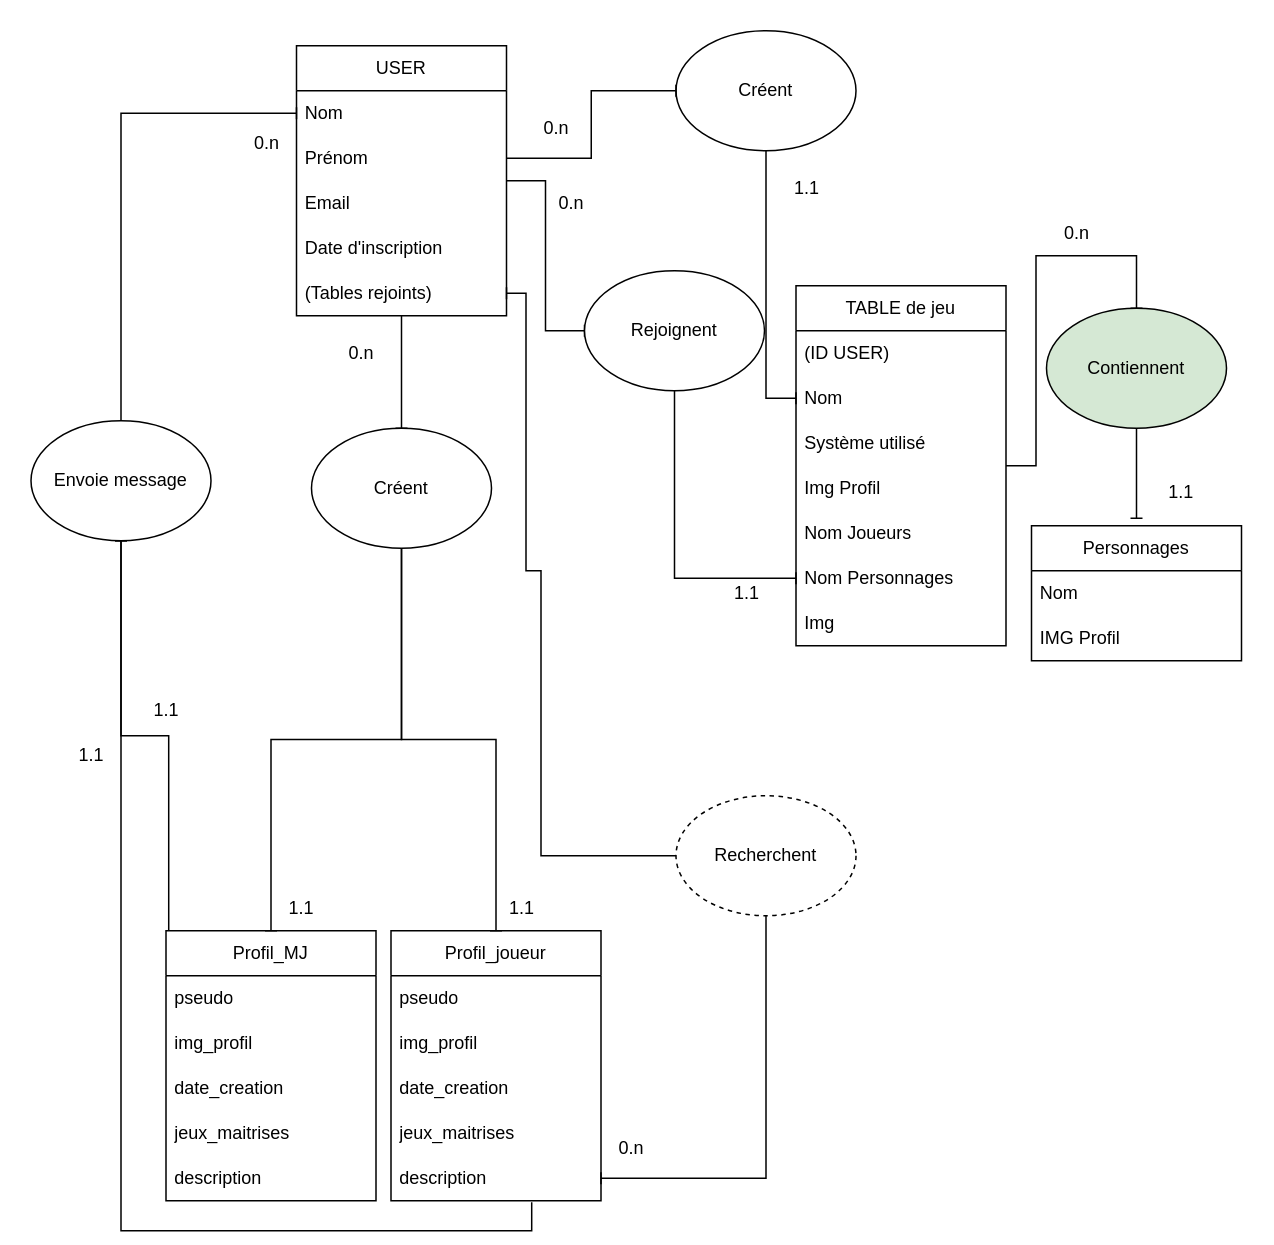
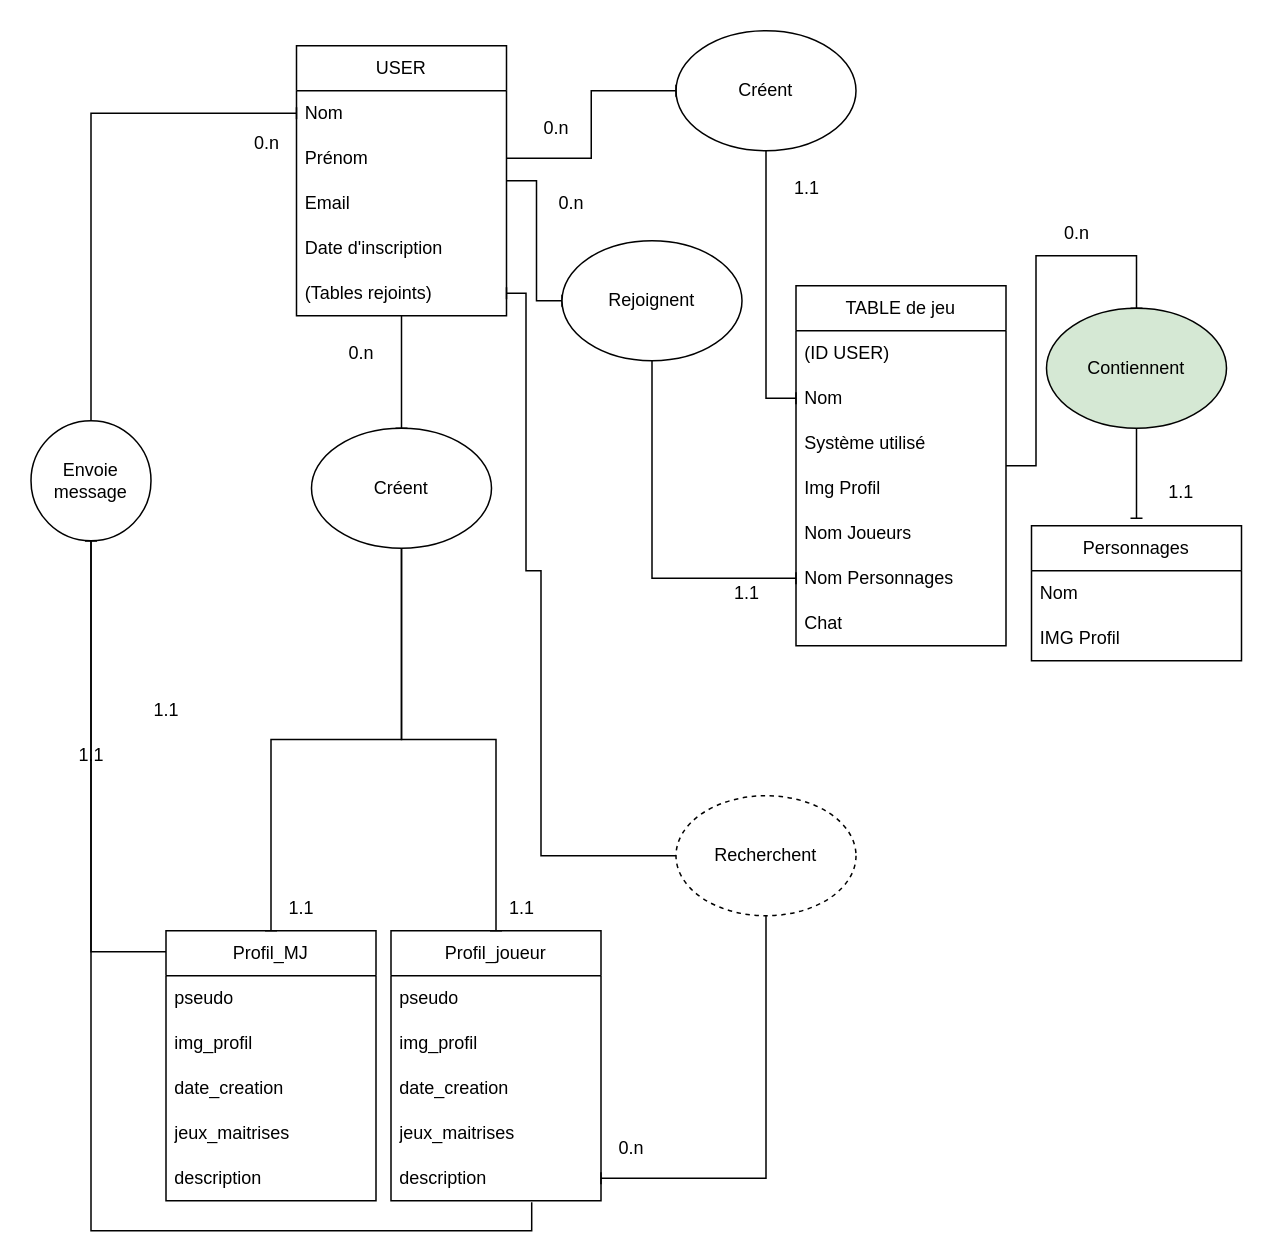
node "Rejoignent": moved (674, 331) -> (652, 301)
node "Envoie message": size 180x120 -> 120x120
node "Img": label "Img" -> "Chat"
